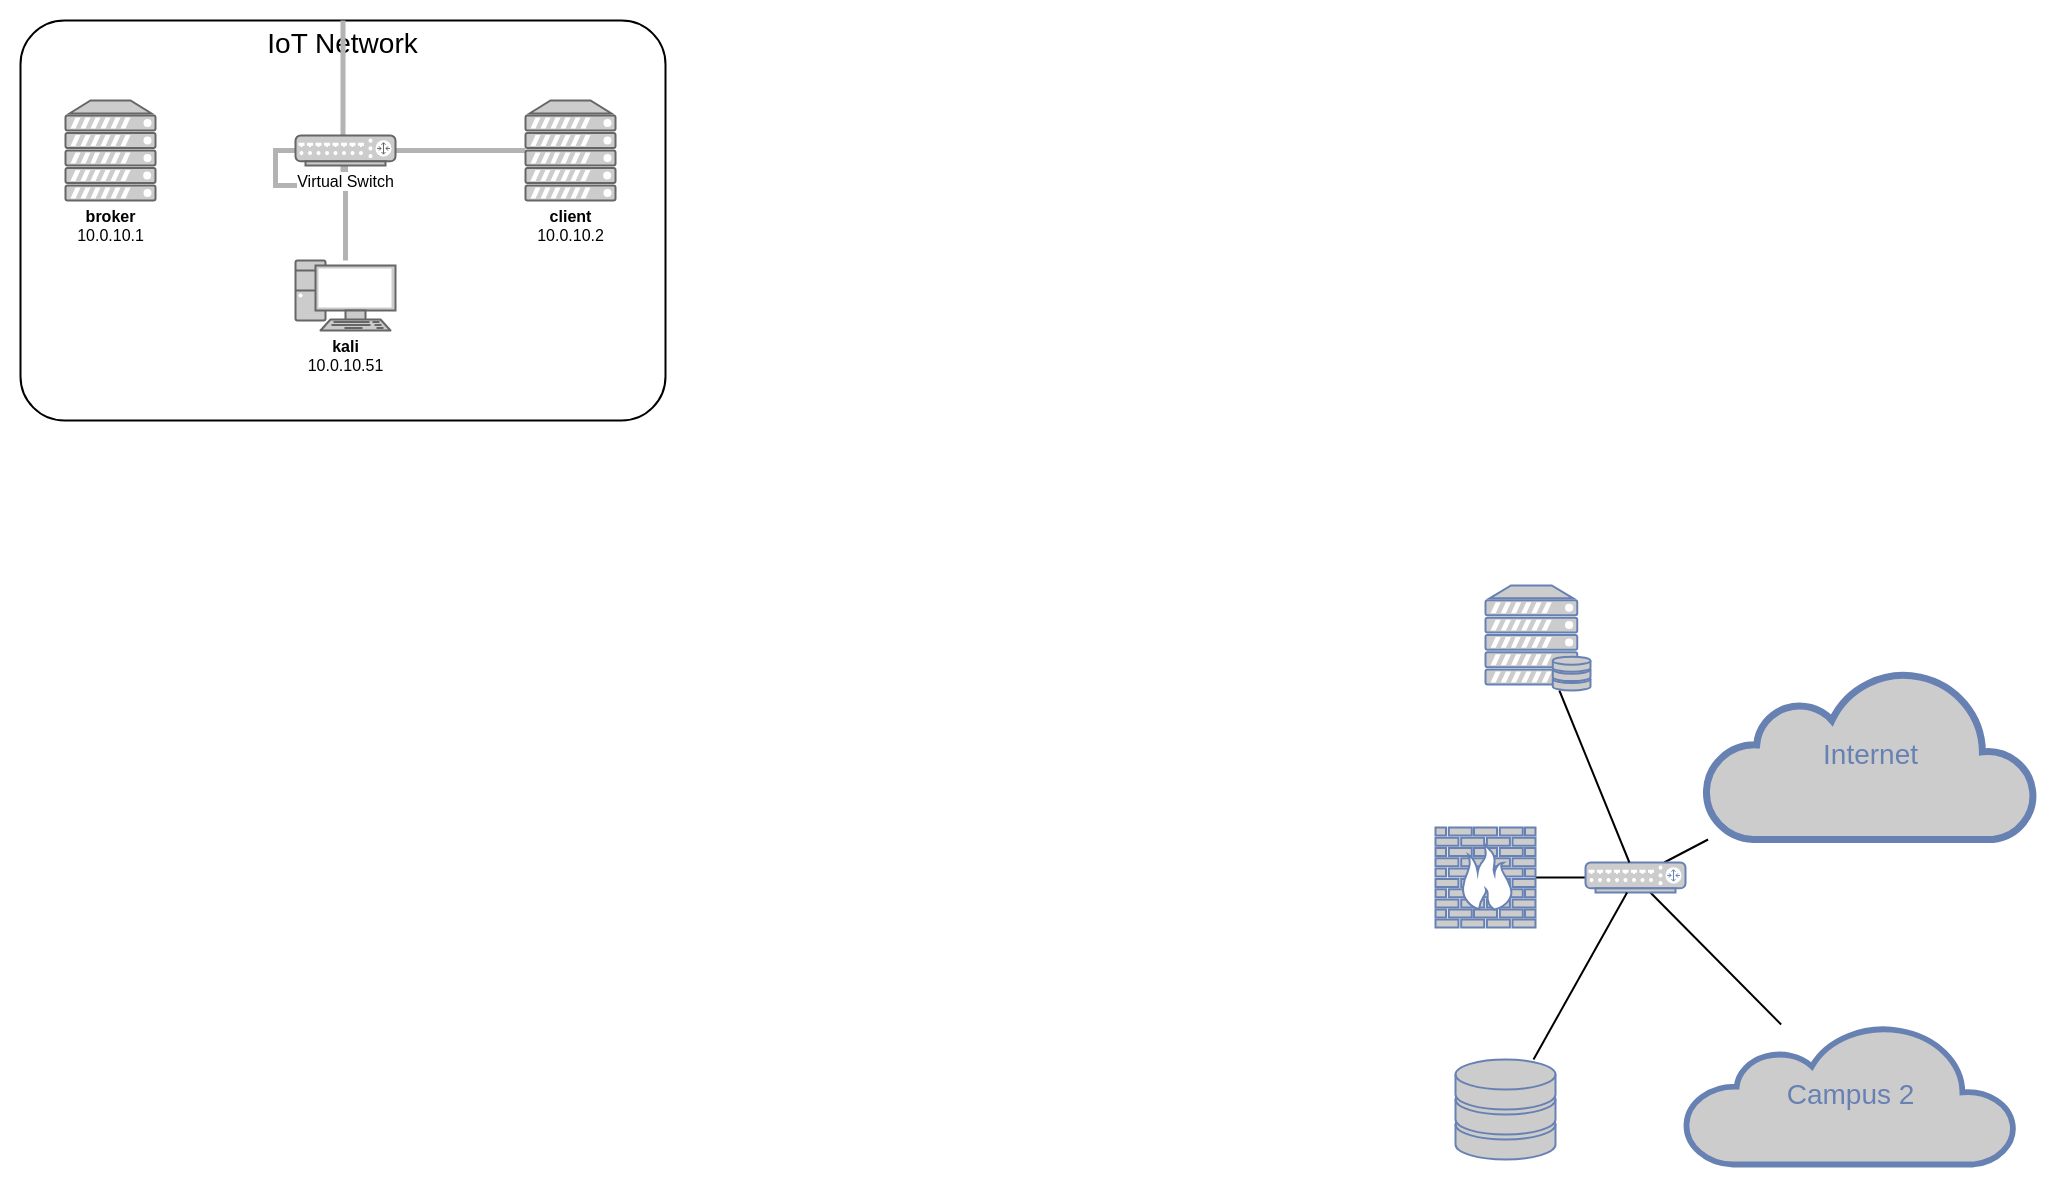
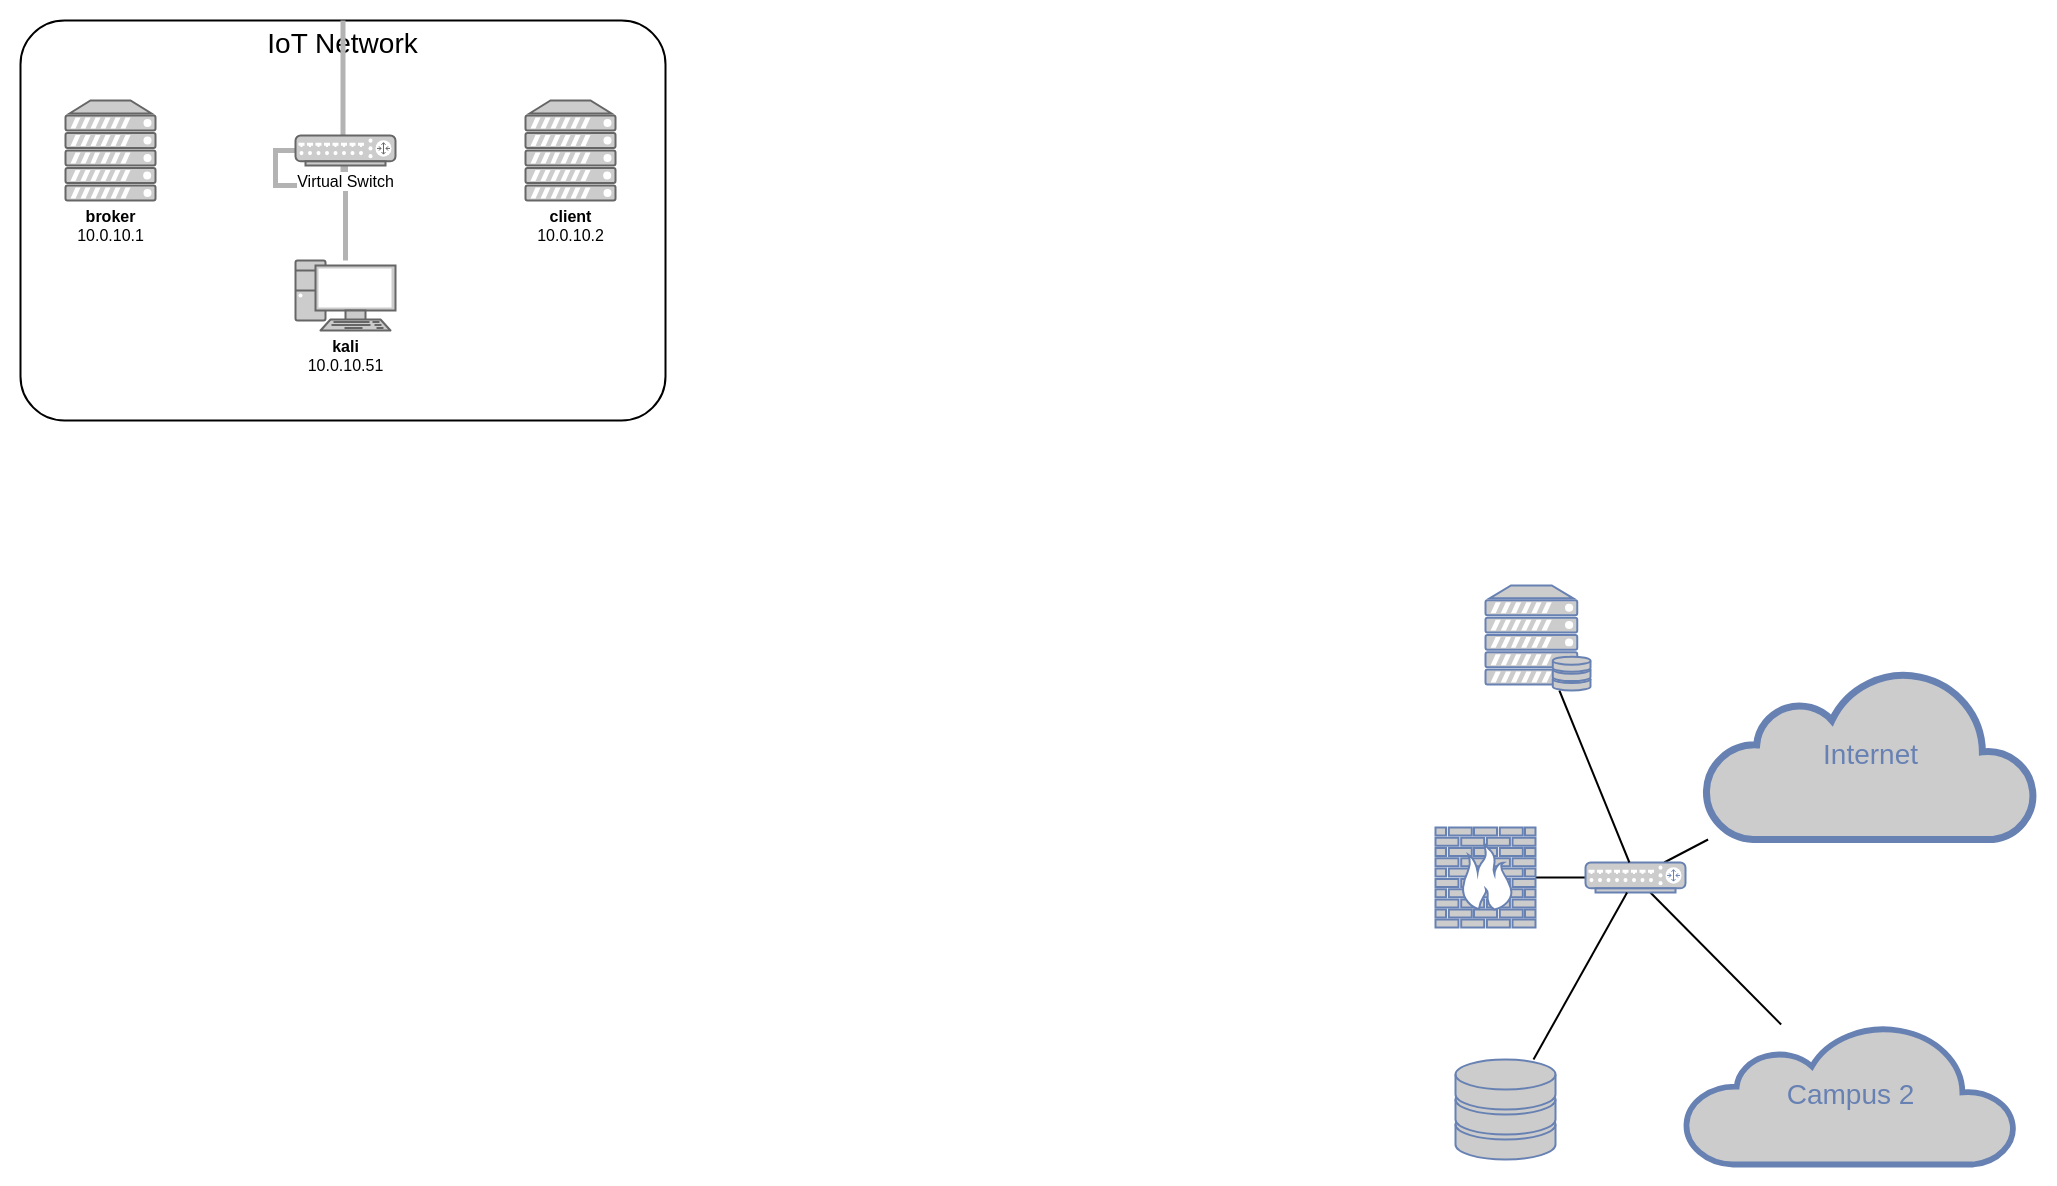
edge "Virtual Switch" -- "client10.0.10.2": removed
